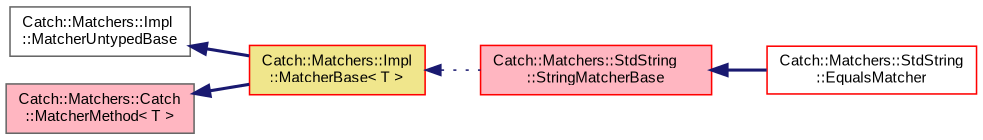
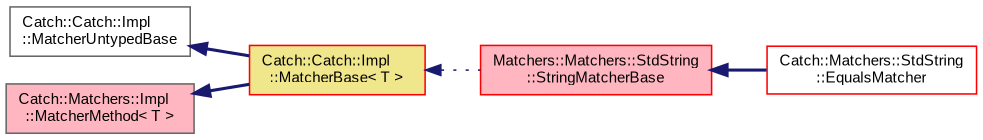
node "Catch::Matchers::Impl ::MatcherUntypedBase": label "Catch::Matchers::Impl ::MatcherUntypedBase" -> "Catch::Catch::Impl ::MatcherUntypedBase"
node "Catch::Matchers::Impl ::MatcherBase< T >": label "Catch::Matchers::Impl ::MatcherBase< T >" -> "Catch::Catch::Impl ::MatcherBase< T >"
node "Catch::Matchers::StdString ::StringMatcherBase": label "Catch::Matchers::StdString ::StringMatcherBase" -> "Matchers::Matchers::StdString ::StringMatcherBase"
node "Catch::Matchers::Catch ::MatcherMethod< T >": label "Catch::Matchers::Catch ::MatcherMethod< T >" -> "Catch::Matchers::Impl ::MatcherMethod< T >"
